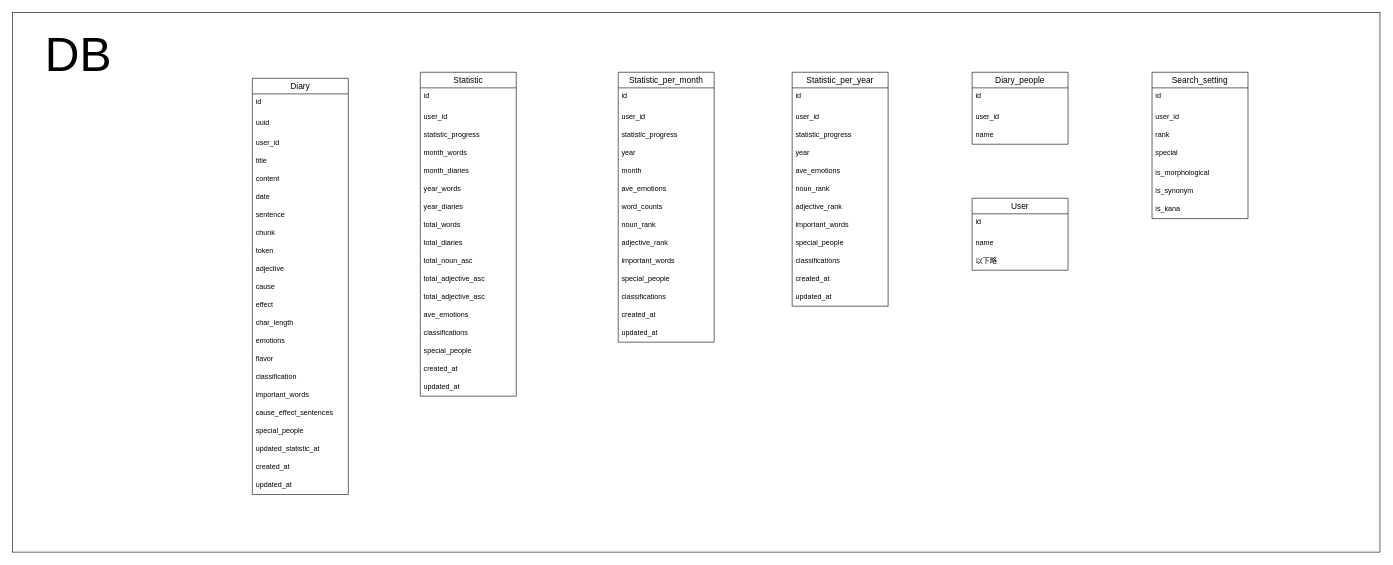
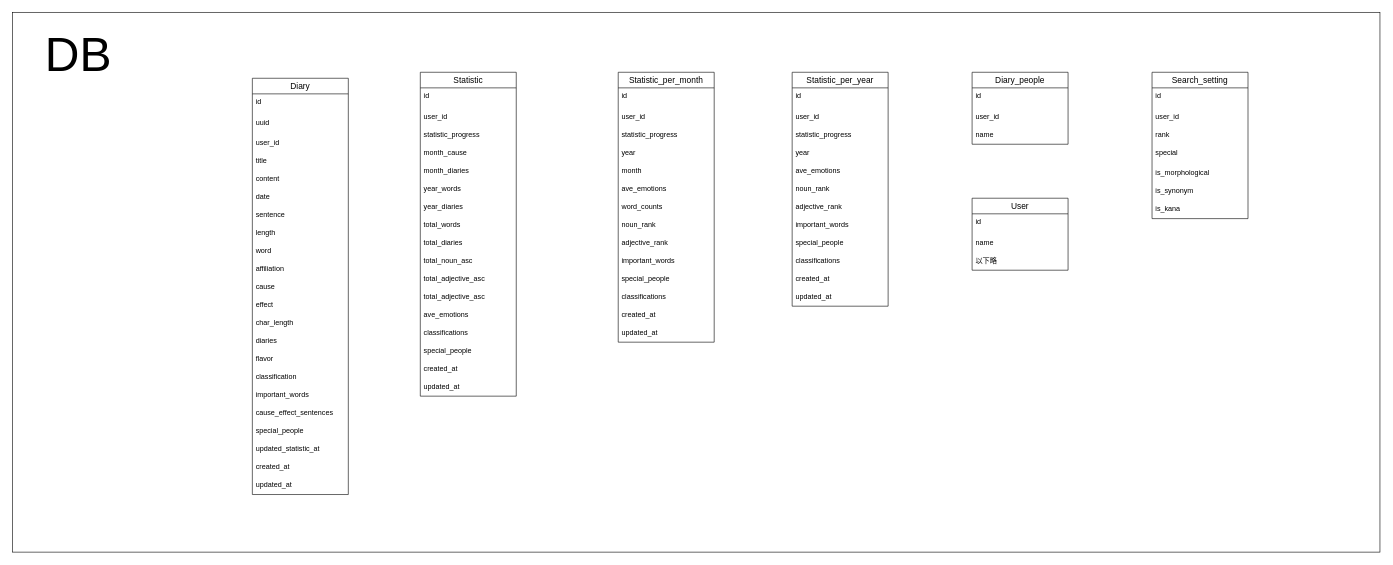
node "month_words": label "month_words" -> "month_cause"
node "chunk": label "chunk" -> "length"
node "token": label "token" -> "word"
node "adjective": label "adjective" -> "affiliation"
node "emotions": label "emotions" -> "diaries"
